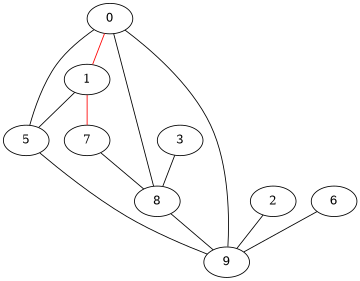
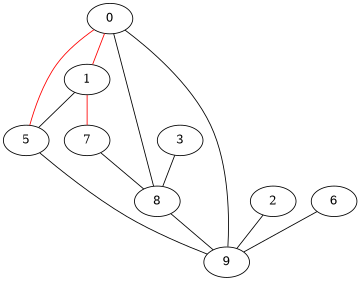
edge "0" -- "5": color black -> red
